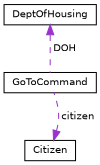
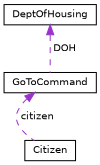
edge "GoToCommand" -> "Citizen": reversed
